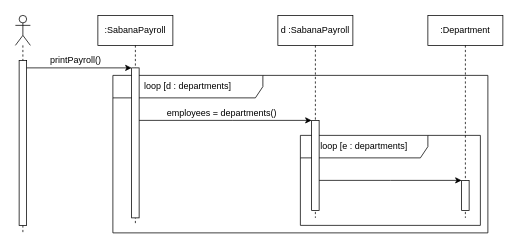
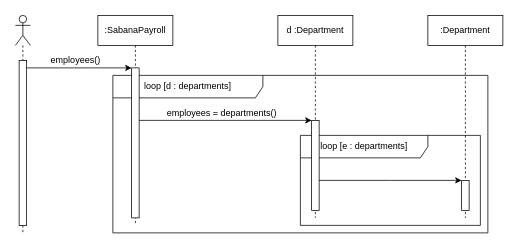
node "d :SabanaPayroll": label "d :SabanaPayroll" -> "d :Department"
node "printPayroll()": label "printPayroll()" -> "employees()"
